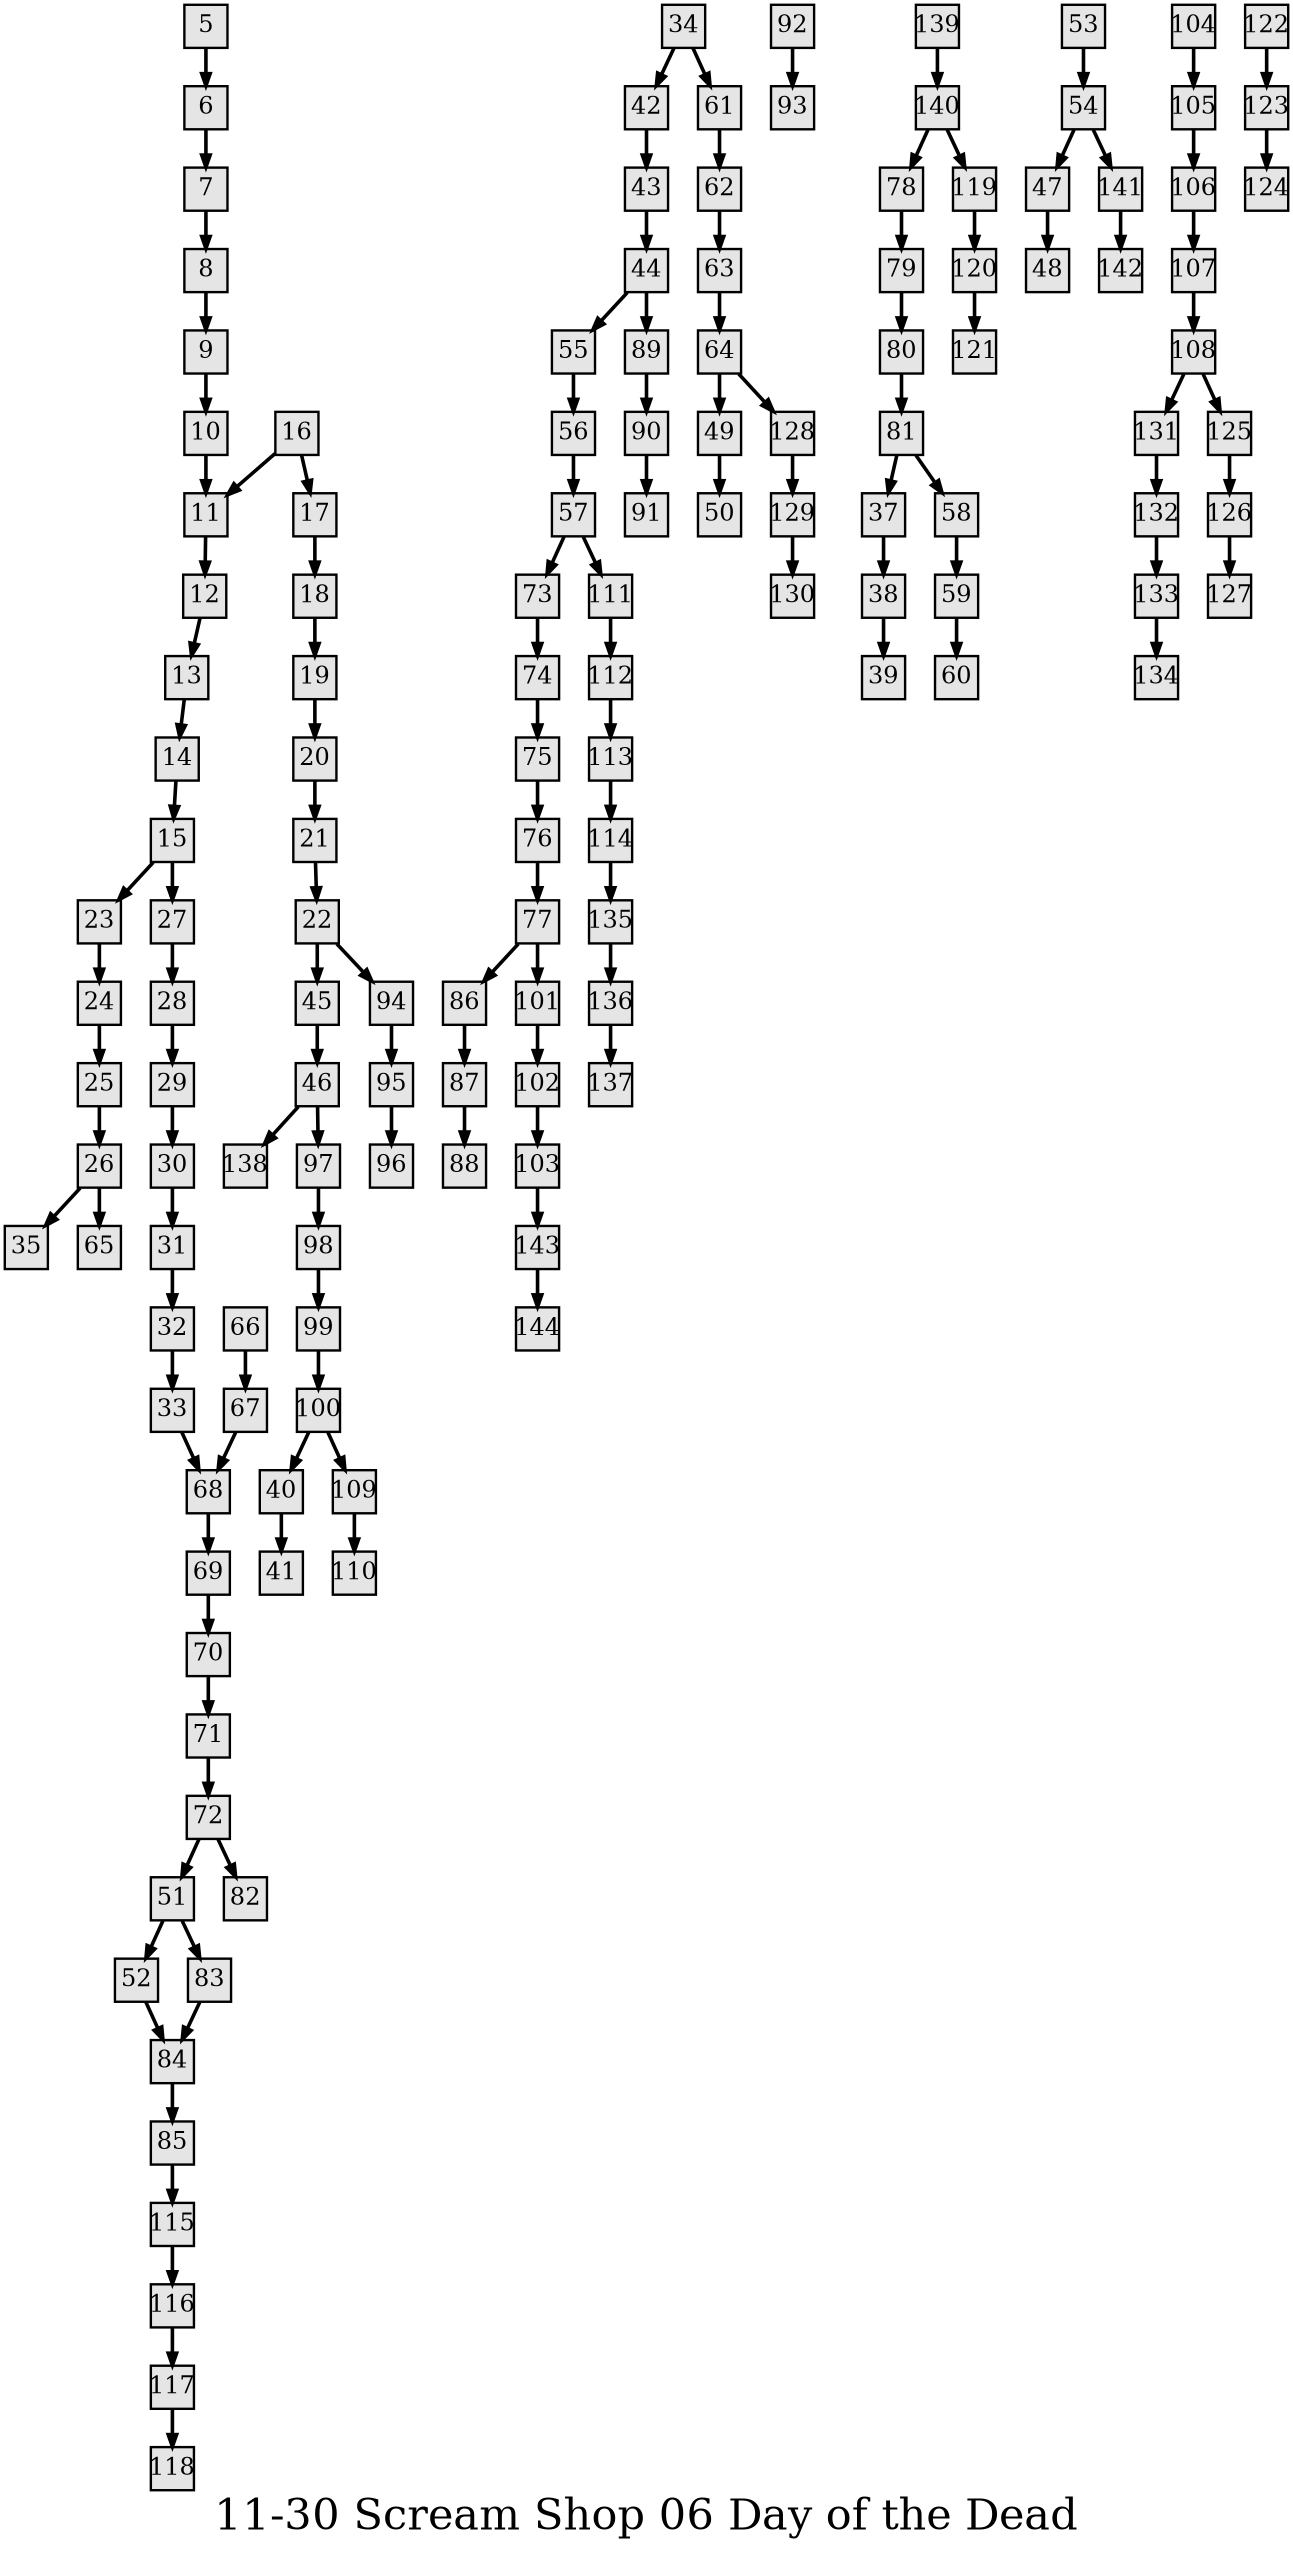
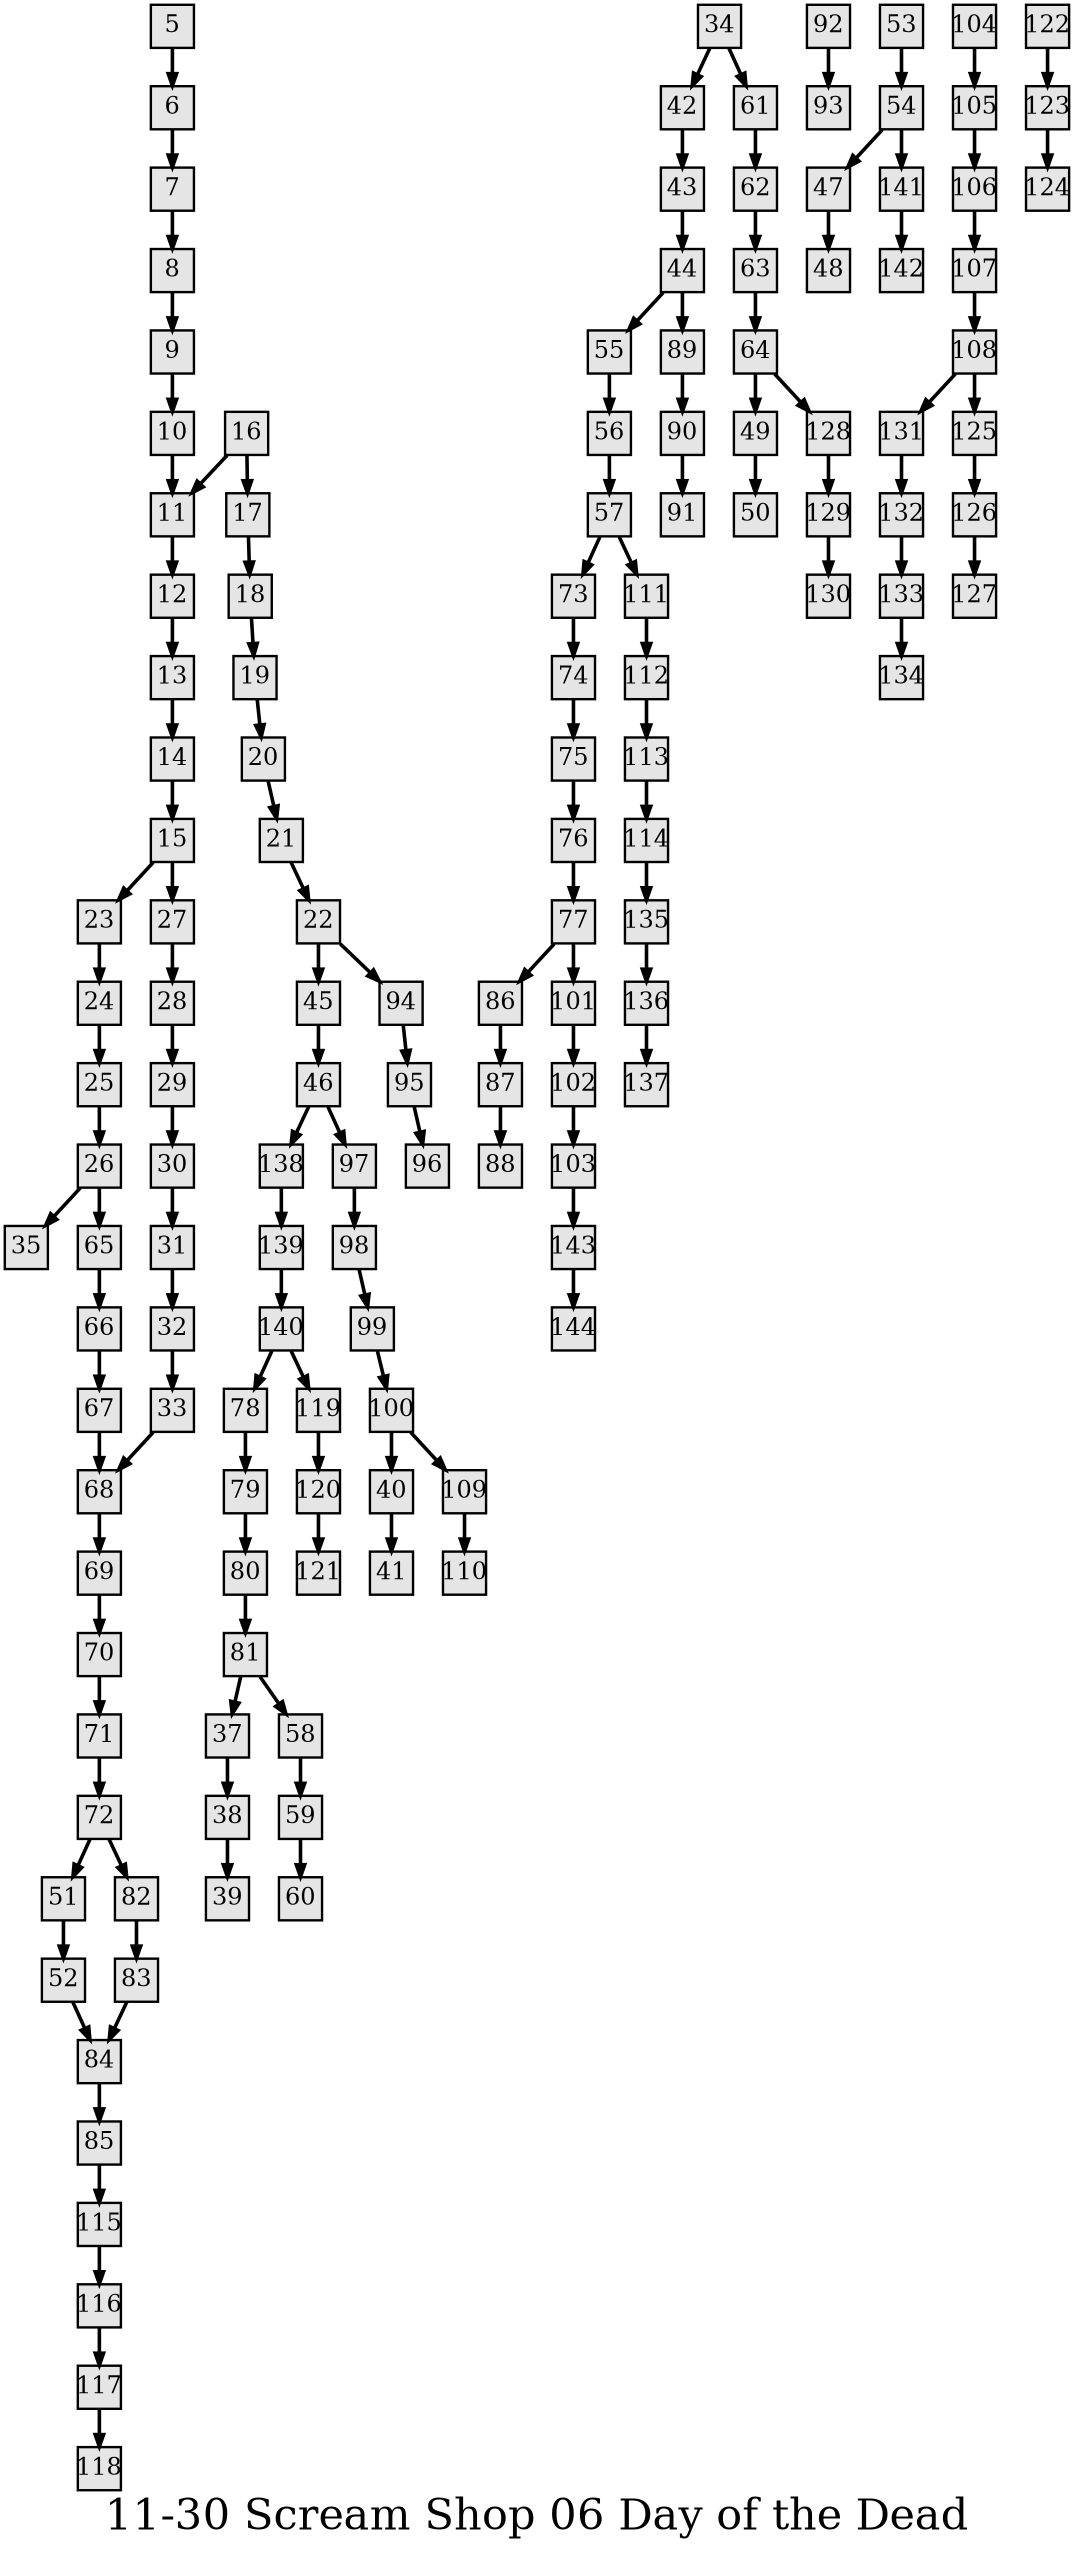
edge "138" -> "139": added
edge "65" -> "66": added
edge "51" -> "83": now "82" -> "83"
